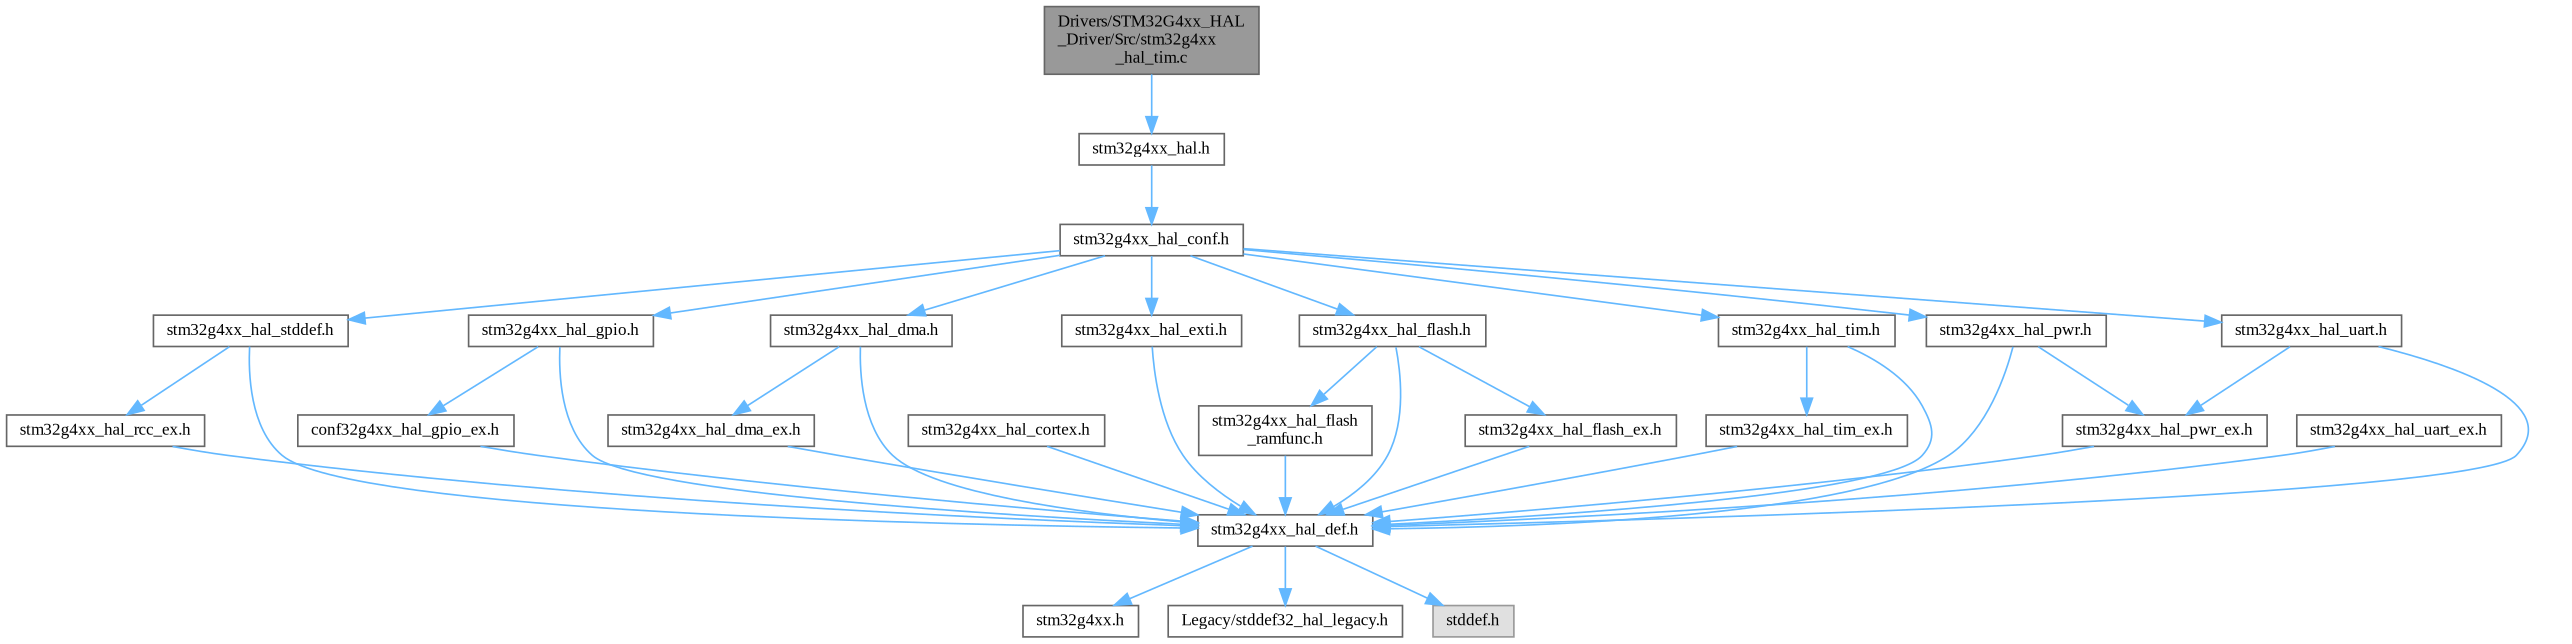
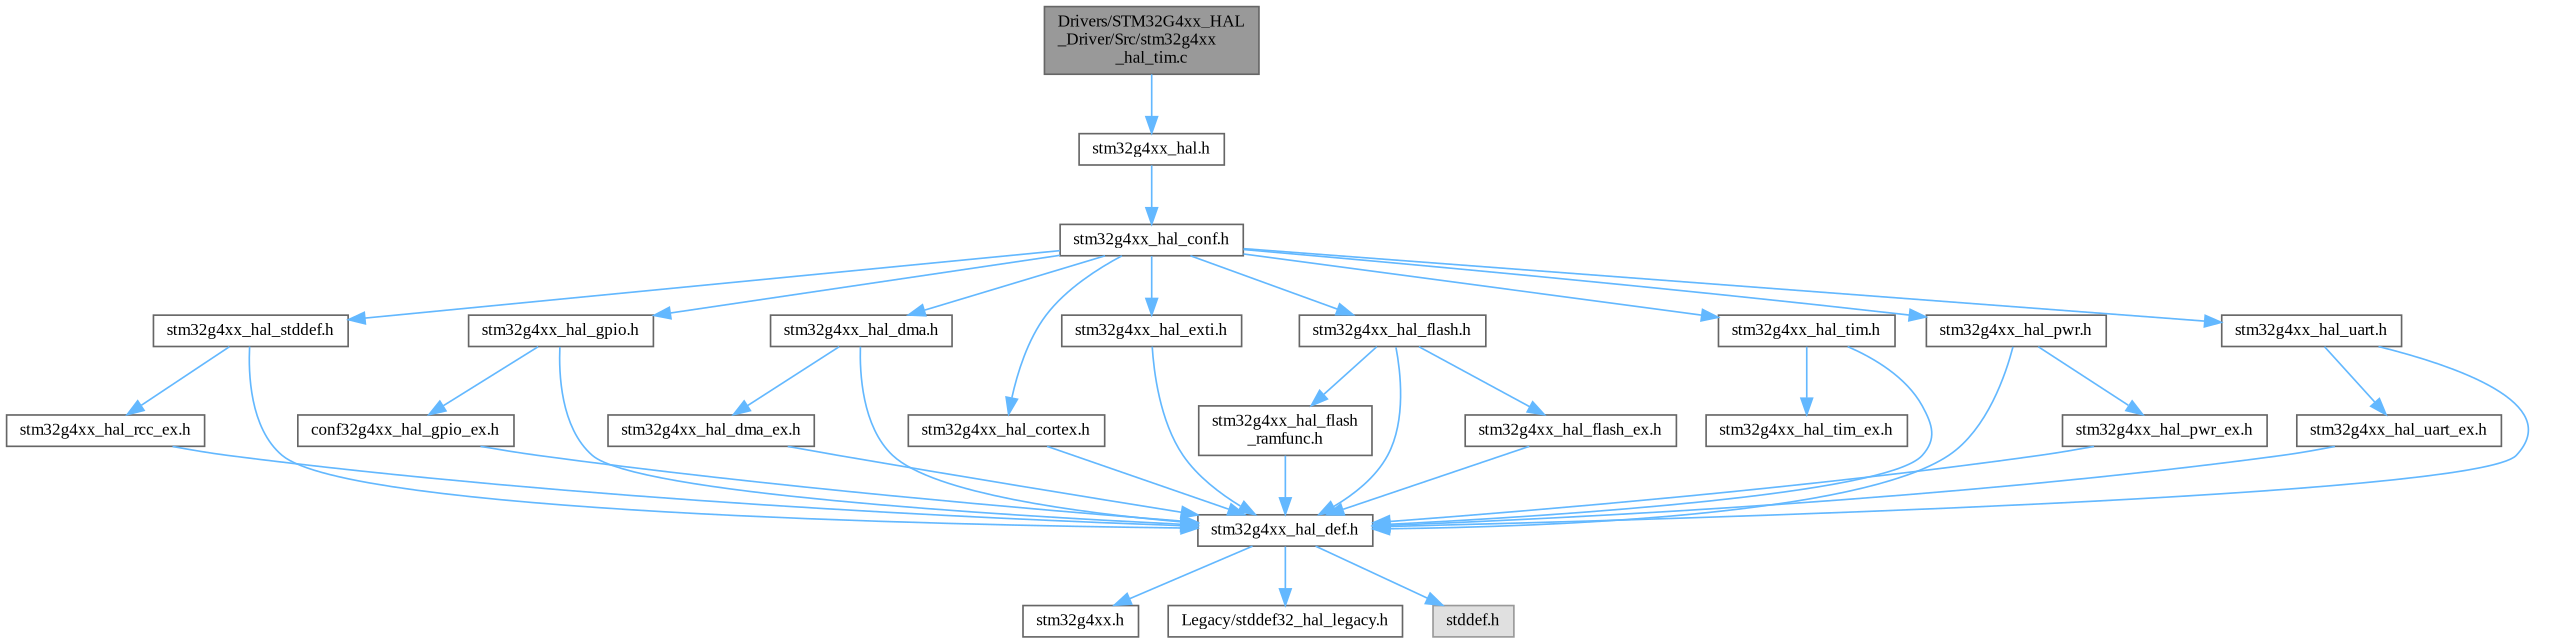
edge "stm32g4xx_hal_conf.h" -> "stm32g4xx_hal_cortex.h": added
edge "stm32g4xx_hal_uart.h" -> "stm32g4xx_hal_pwr_ex.h": now "stm32g4xx_hal_uart.h" -> "stm32g4xx_hal_uart_ex.h"
edge "stm32g4xx_hal_tim_ex.h" -> "stm32g4xx_hal_def.h": removed
